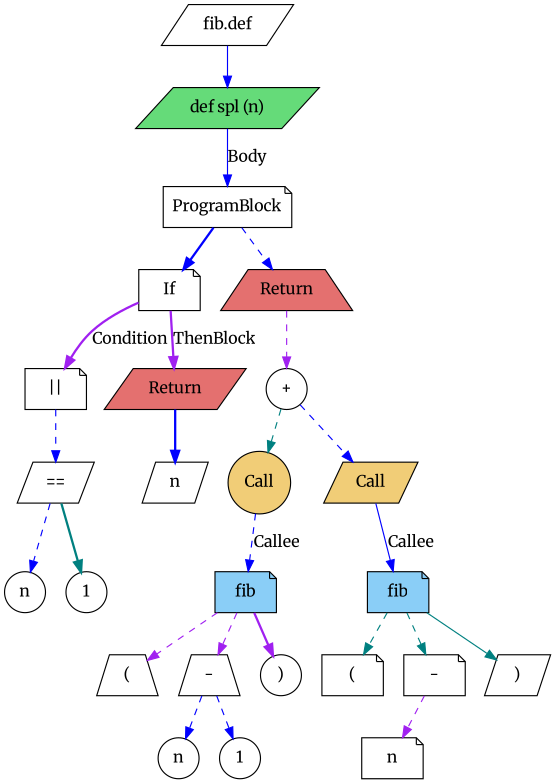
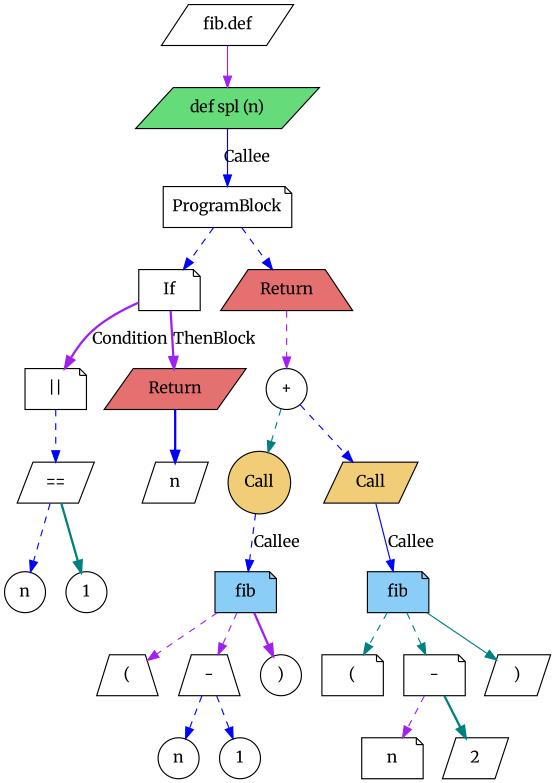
edge "fib.def" -> "def spl (n)": color blue -> purple
edge "def spl (n)" -> "ProgramBlock": label "Body" -> "Callee"
edge "ProgramBlock" -> "If": style bold -> dashed
node "2": added
